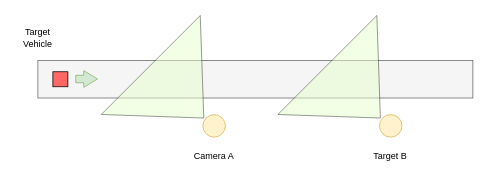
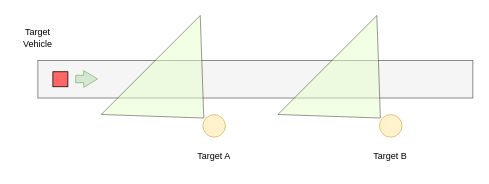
node "Camera A": label "Camera A" -> "Target A"
